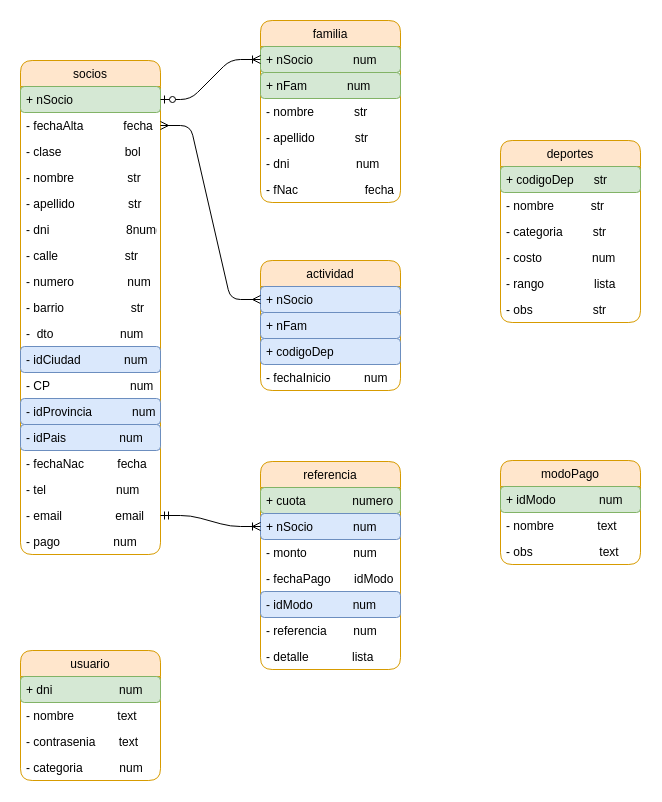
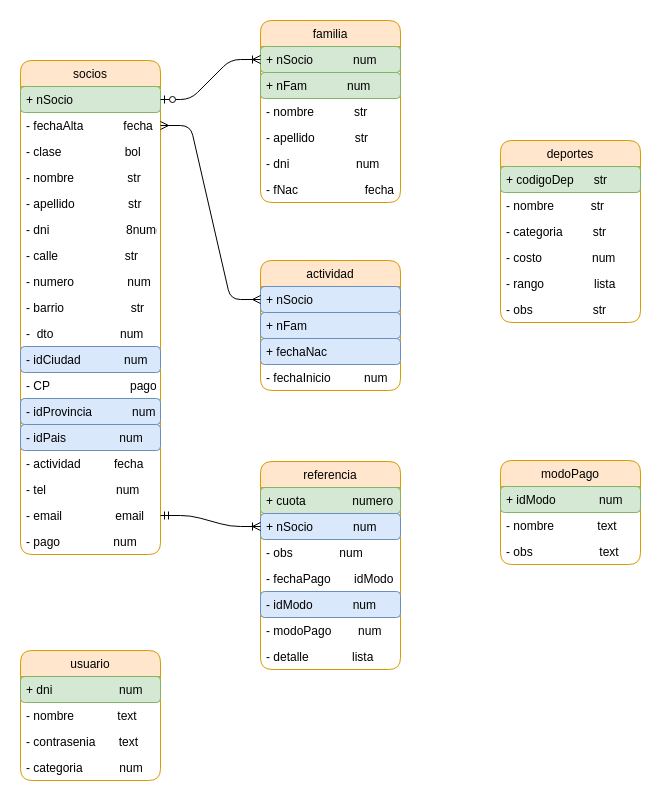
node "+ codigoDep": label "+ codigoDep" -> "+ fechaNac"
node "- CP num": label "- CP num" -> "- CP pago"
node "- fechaNac fecha": label "- fechaNac fecha" -> "- actividad fecha"
node "- monto num": label "- monto num" -> "- obs num"
node "- referencia num": label "- referencia num" -> "- modoPago num"
